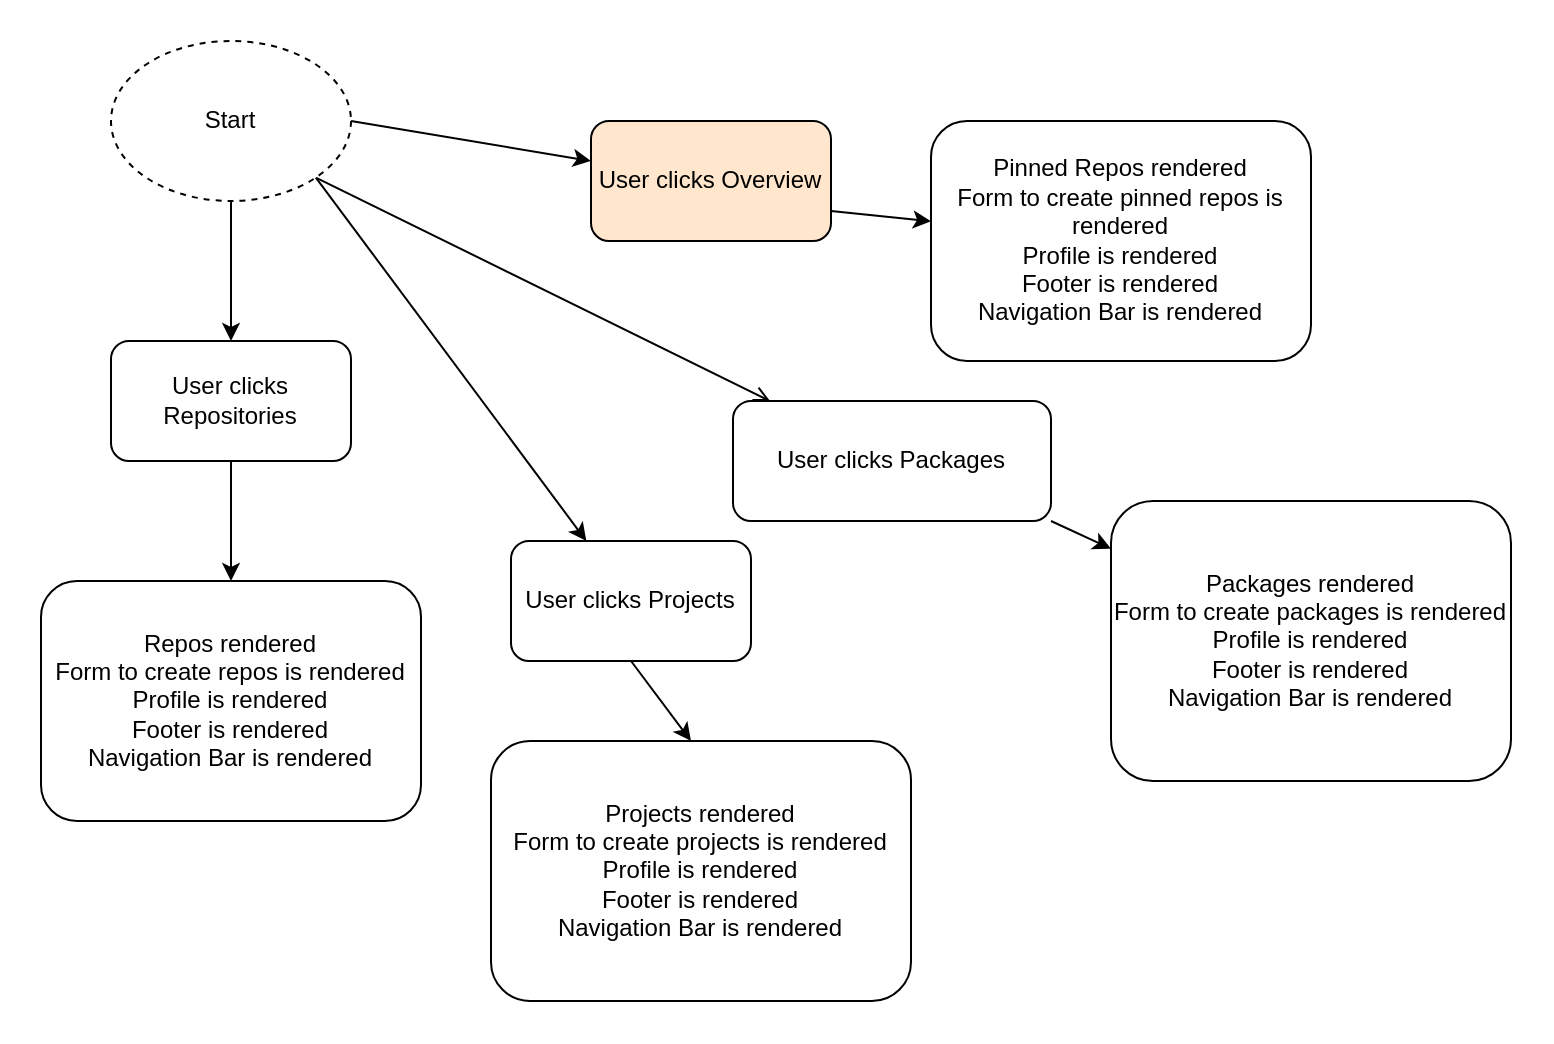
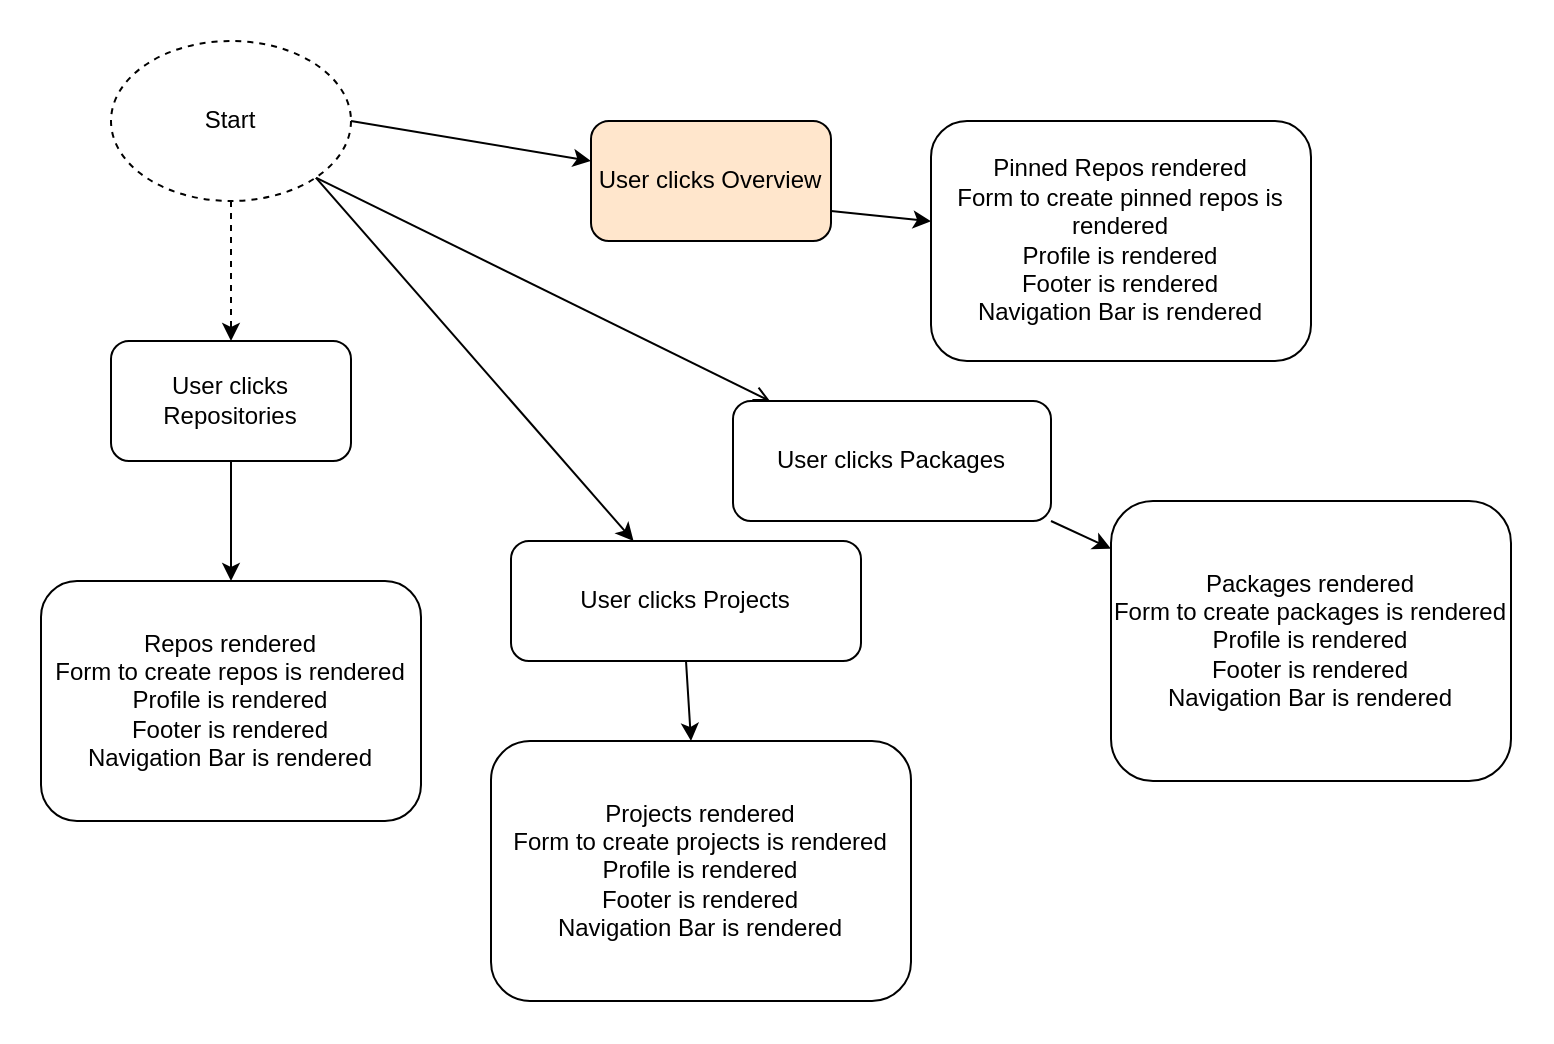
edge "Start" -> "User clicks Repositories": style solid -> dashed
node "User clicks Projects": size 240x120 -> 350x120
